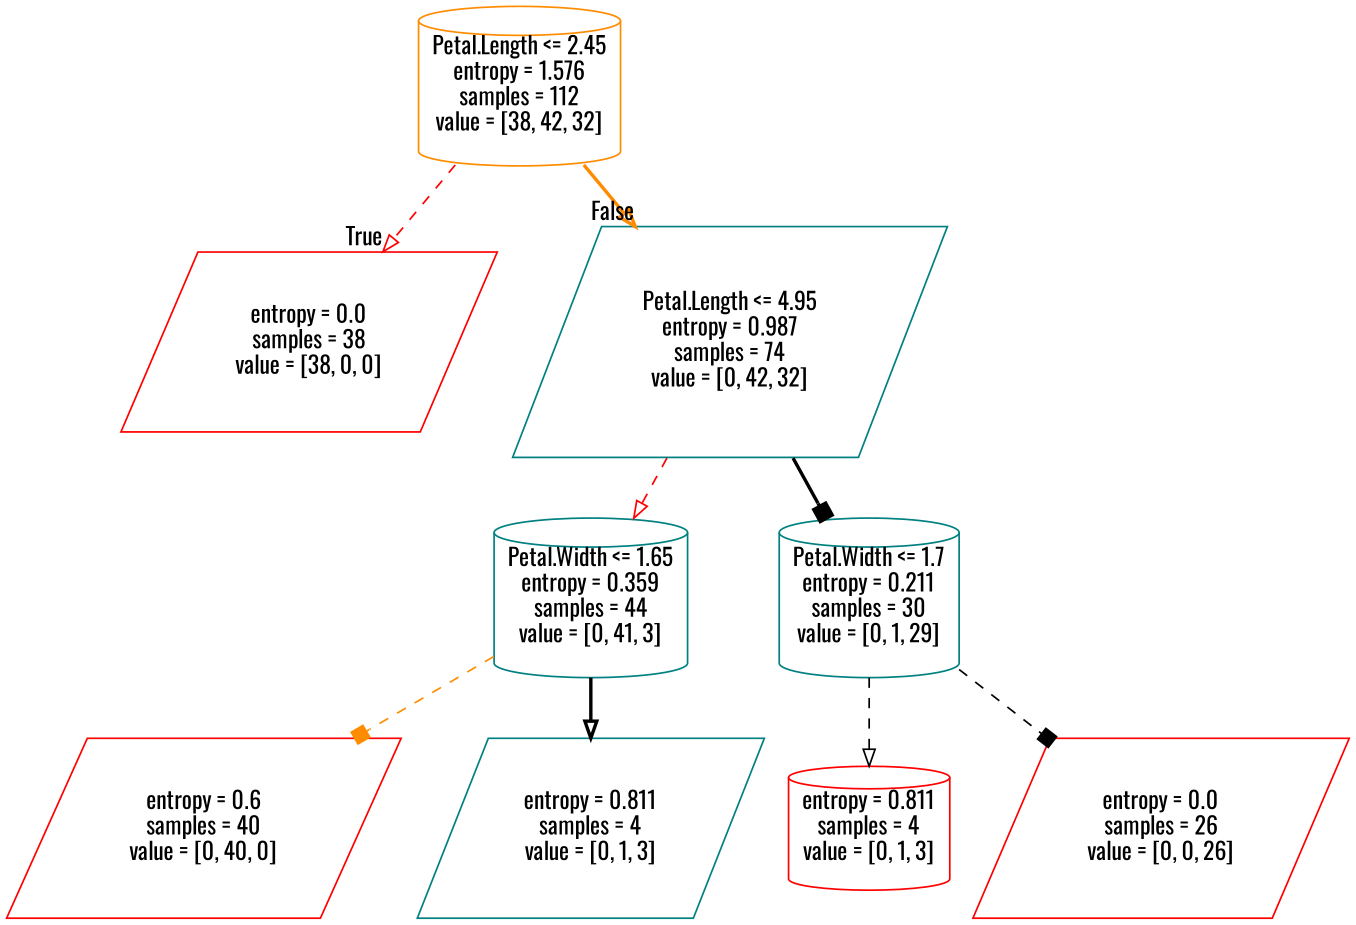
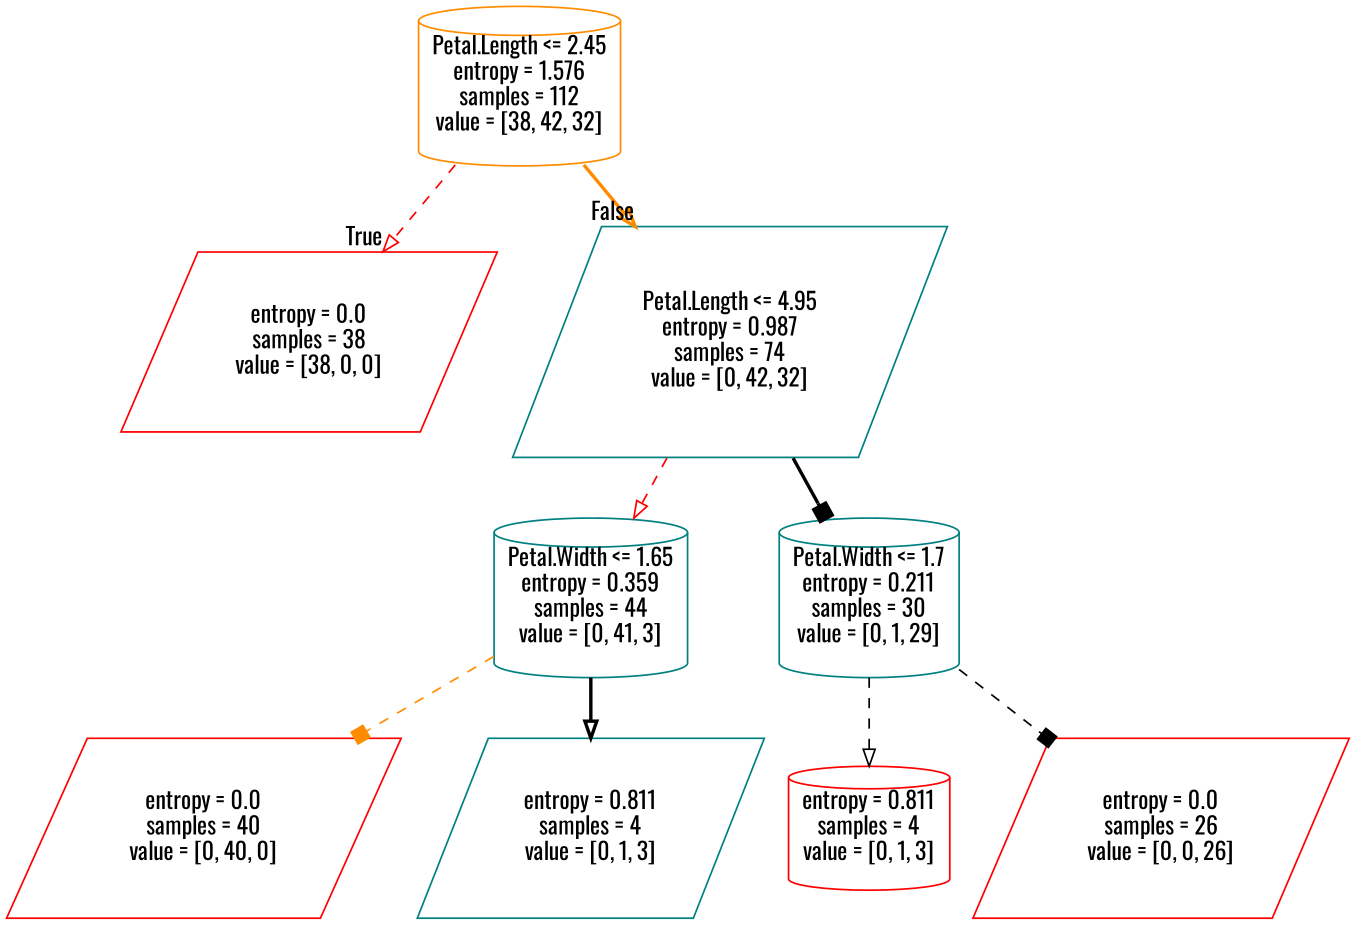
node "entropy = 0.6 samples = 40 value = [0, 40, 0]": label "entropy = 0.6 samples = 40 value = [0, 40, 0]" -> "entropy = 0.0 samples = 40 value = [0, 40, 0]"
